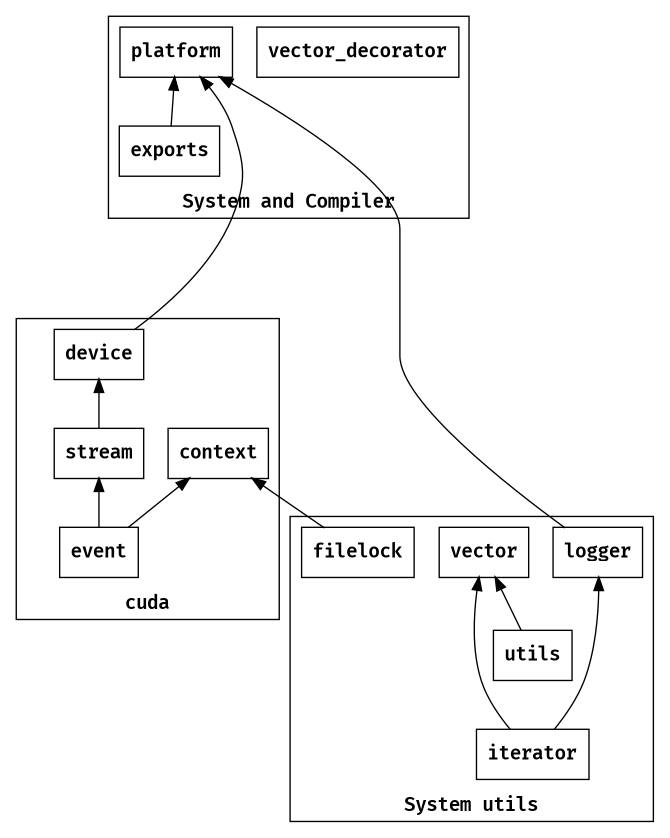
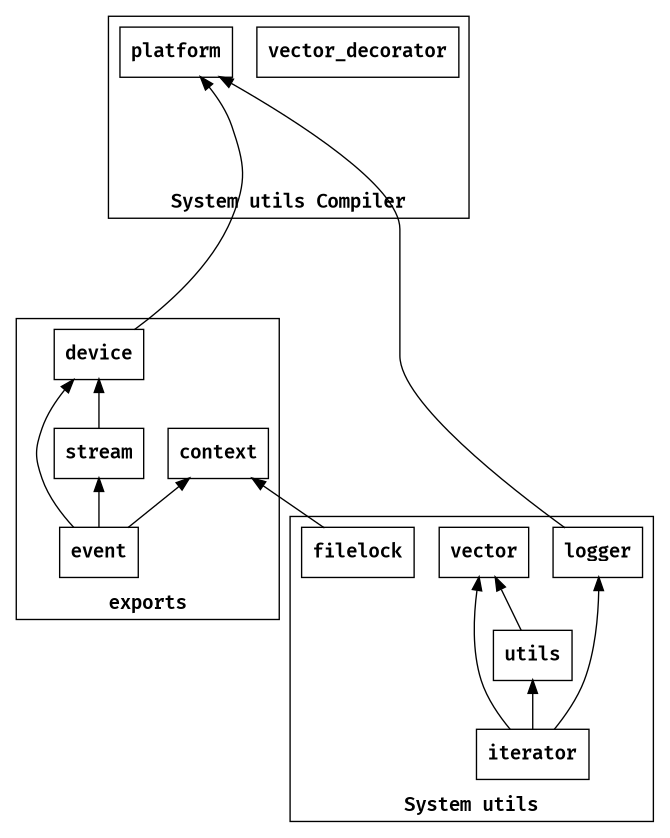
node "exports": removed
cluster "System and Compiler": label "System and Compiler" -> "System utils Compiler"
edge "event" -> "device": added
cluster "cuda": label "cuda" -> "exports"
edge "iterator" -> "utils": added
